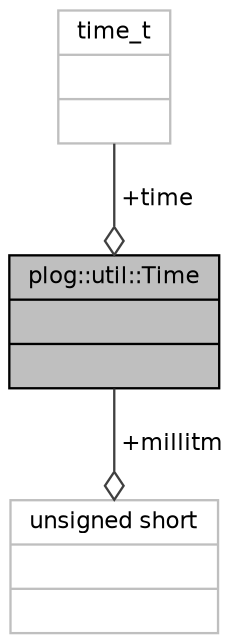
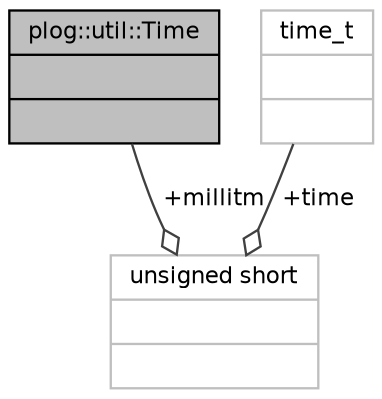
edge "time_t" -> "plog::util::Time": now "time_t" -> "unsigned short"
